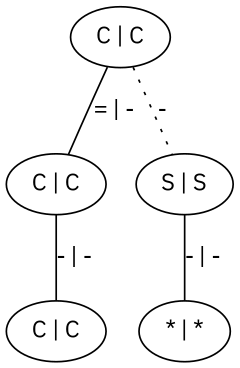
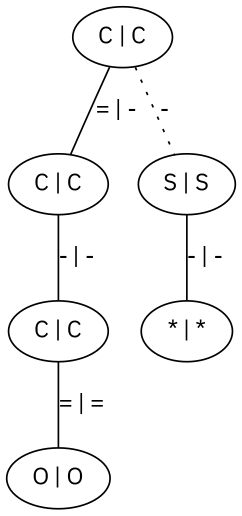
node "O | O": added
